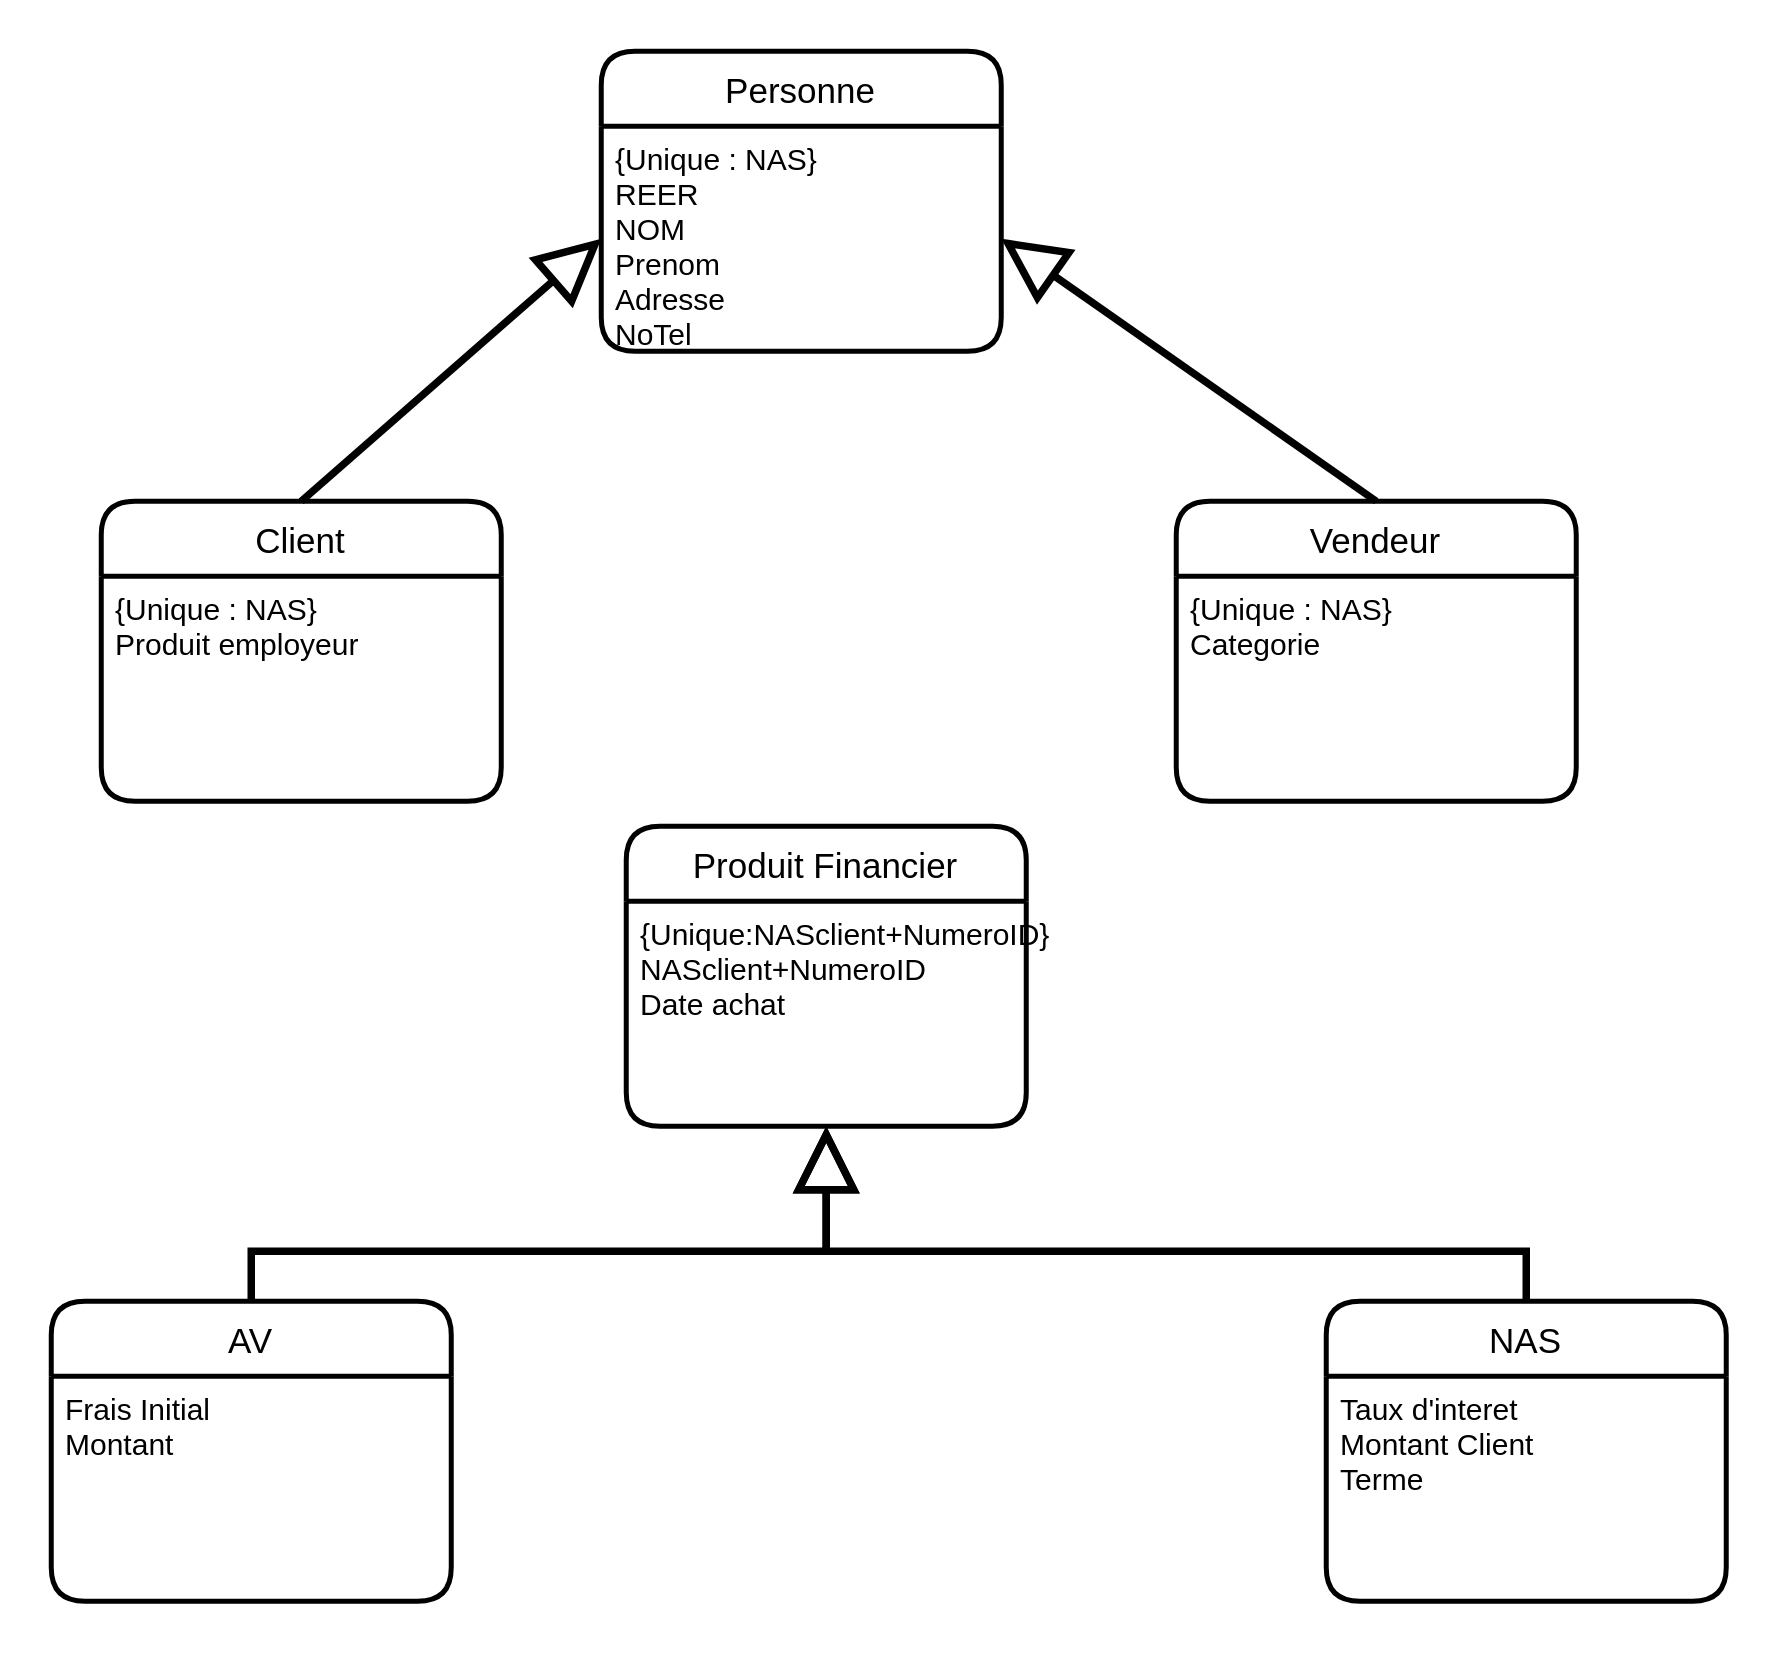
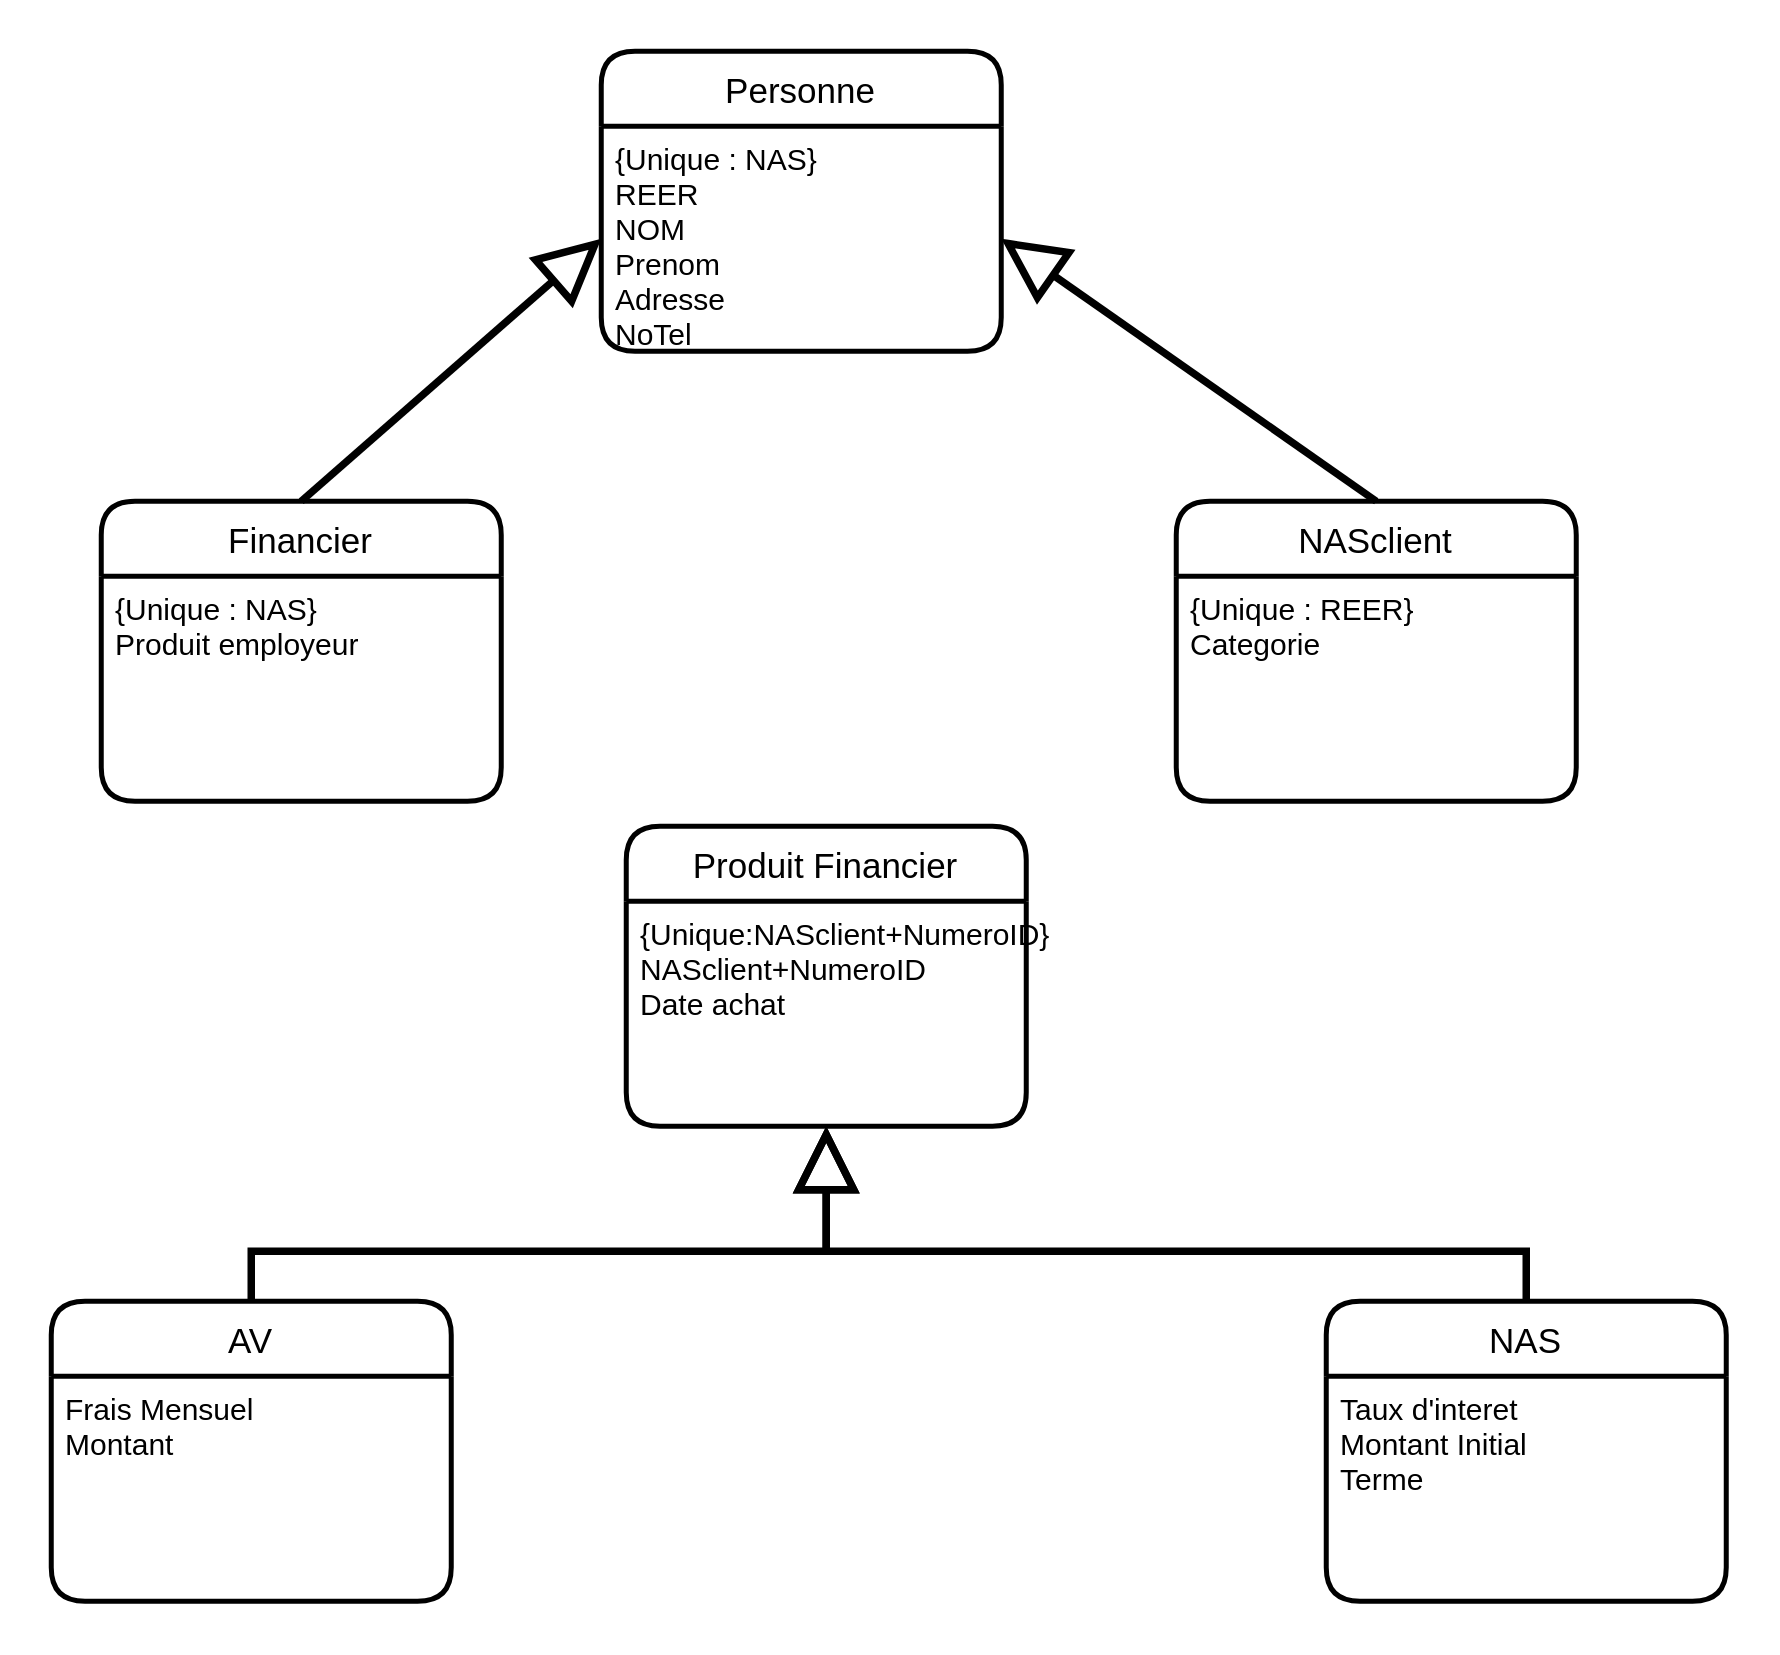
node "Client": label "Client" -> "Financier"
node "Vendeur": label "Vendeur" -> "NASclient"
node "{Unique : NAS} Categorie": label "{Unique : NAS} Categorie" -> "{Unique : REER} Categorie"
node "Frais Initial Montant": label "Frais Initial Montant" -> "Frais Mensuel Montant"
node "Taux d'interet Montant Client Terme": label "Taux d'interet Montant Client Terme" -> "Taux d'interet Montant Initial Terme"
